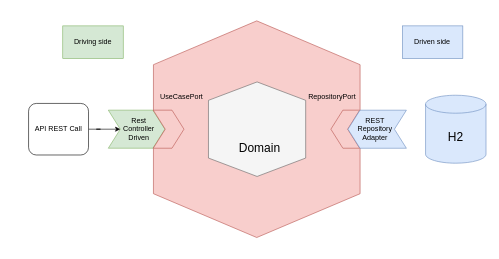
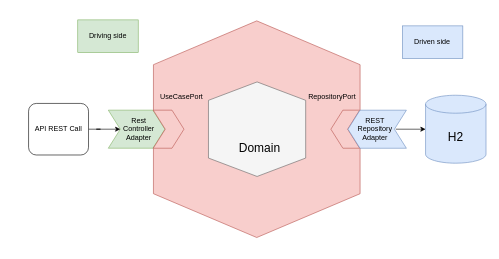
node "Driving side": moved (93, 42) -> (108, 36)
node "Rest Controller Driven": label "Rest Controller Driven" -> "Rest Controller Adapter"
edge "REST Repository Adapter" -> "H2": added
